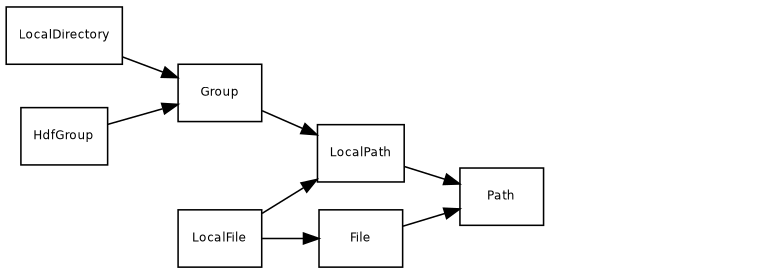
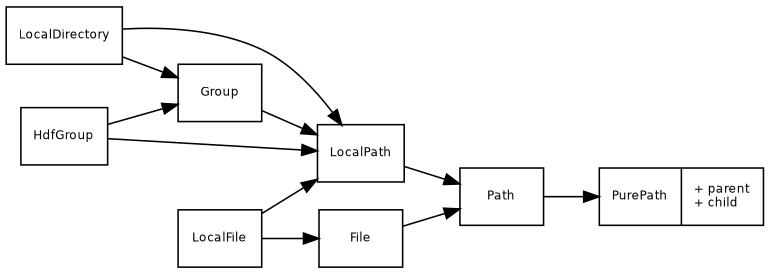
edge "LocalDirectory" -> "LocalPath": added
edge "HdfGroup" -> "LocalPath": added
node "PurePath": added
